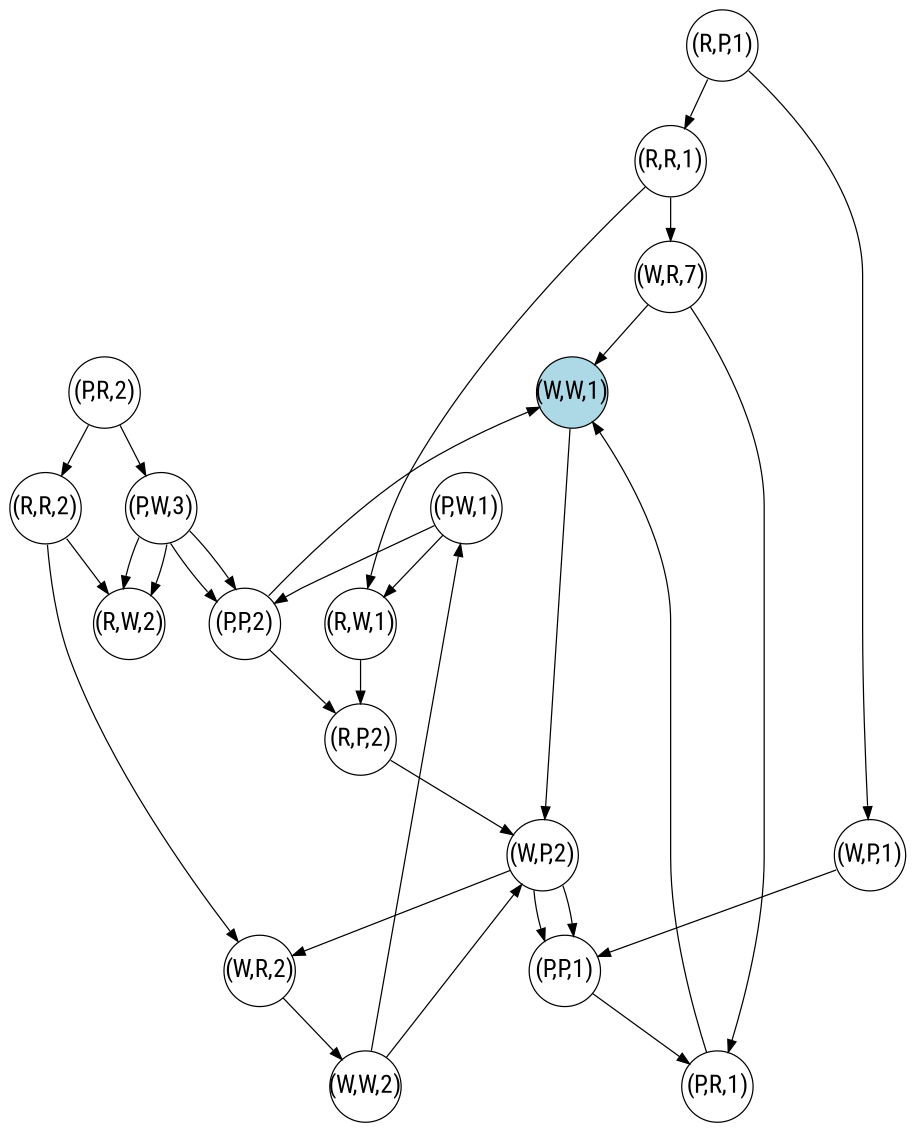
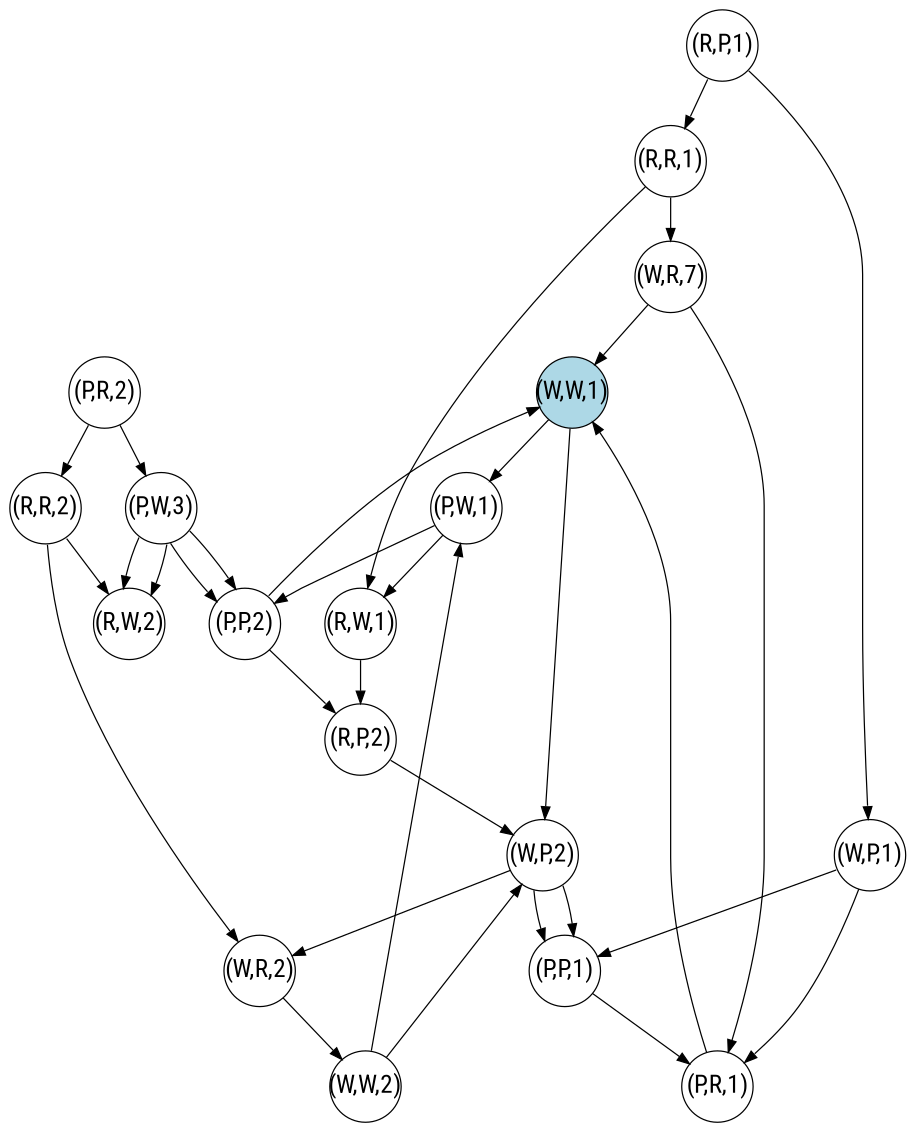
edge "(W,W,1)" -> "(P,W,1)": added
edge "(W,P,1)" -> "(P,R,1)": added
